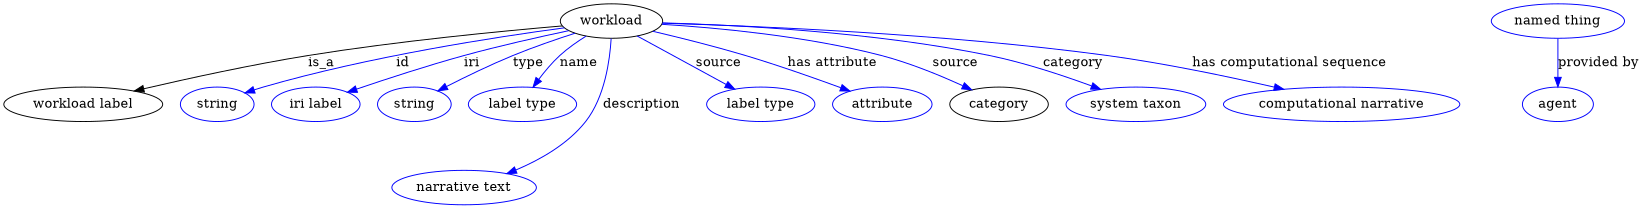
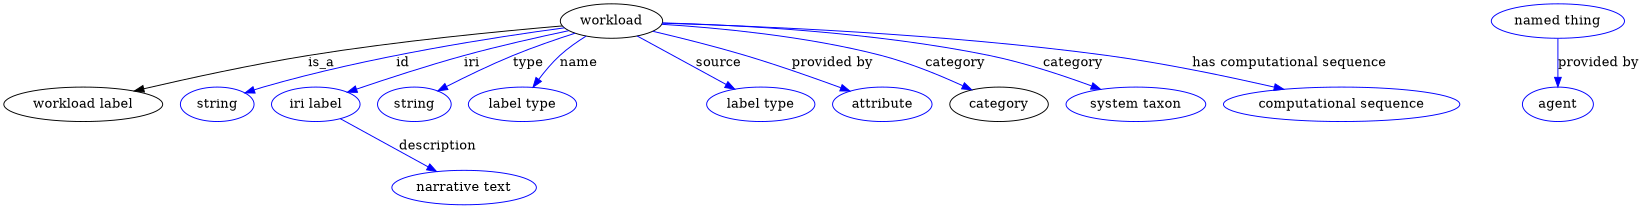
edge "workload" -> "attribute": label "has attribute" -> "provided by"
edge "workload" -> "category": label "source" -> "category"
node "computational narrative": label "computational narrative" -> "computational sequence"
edge "workload" -> "narrative text": now "iri label" -> "narrative text"
